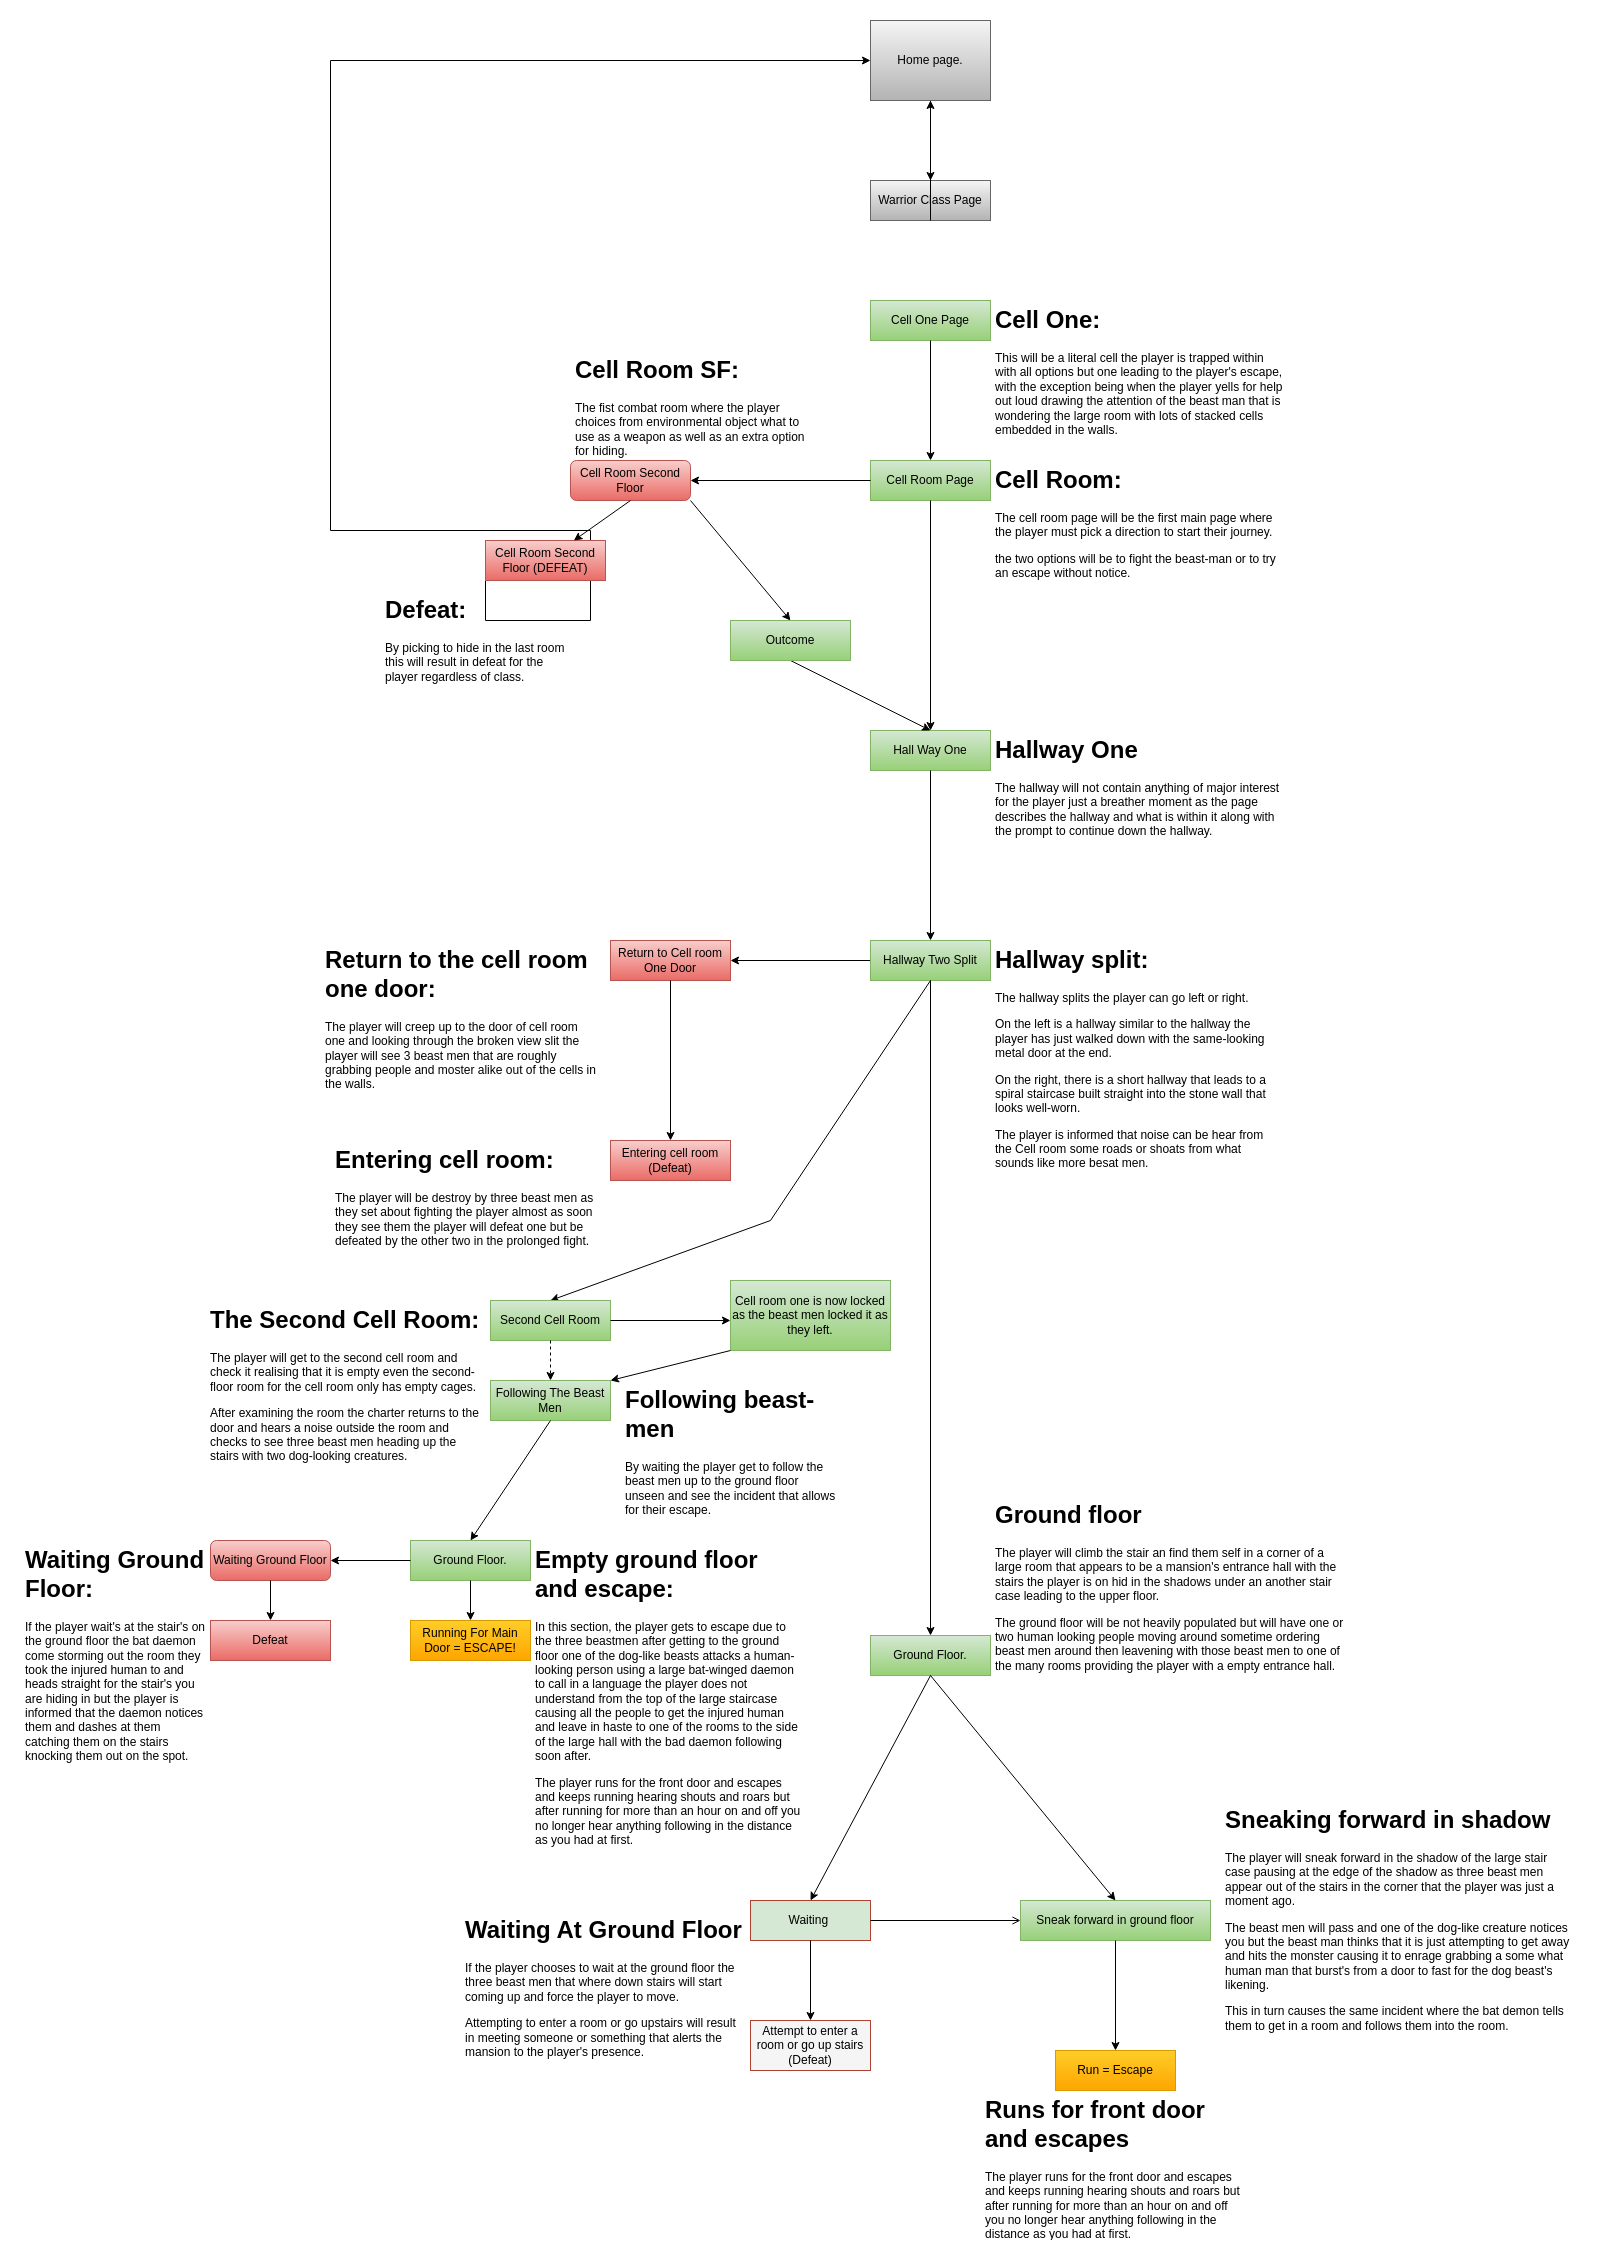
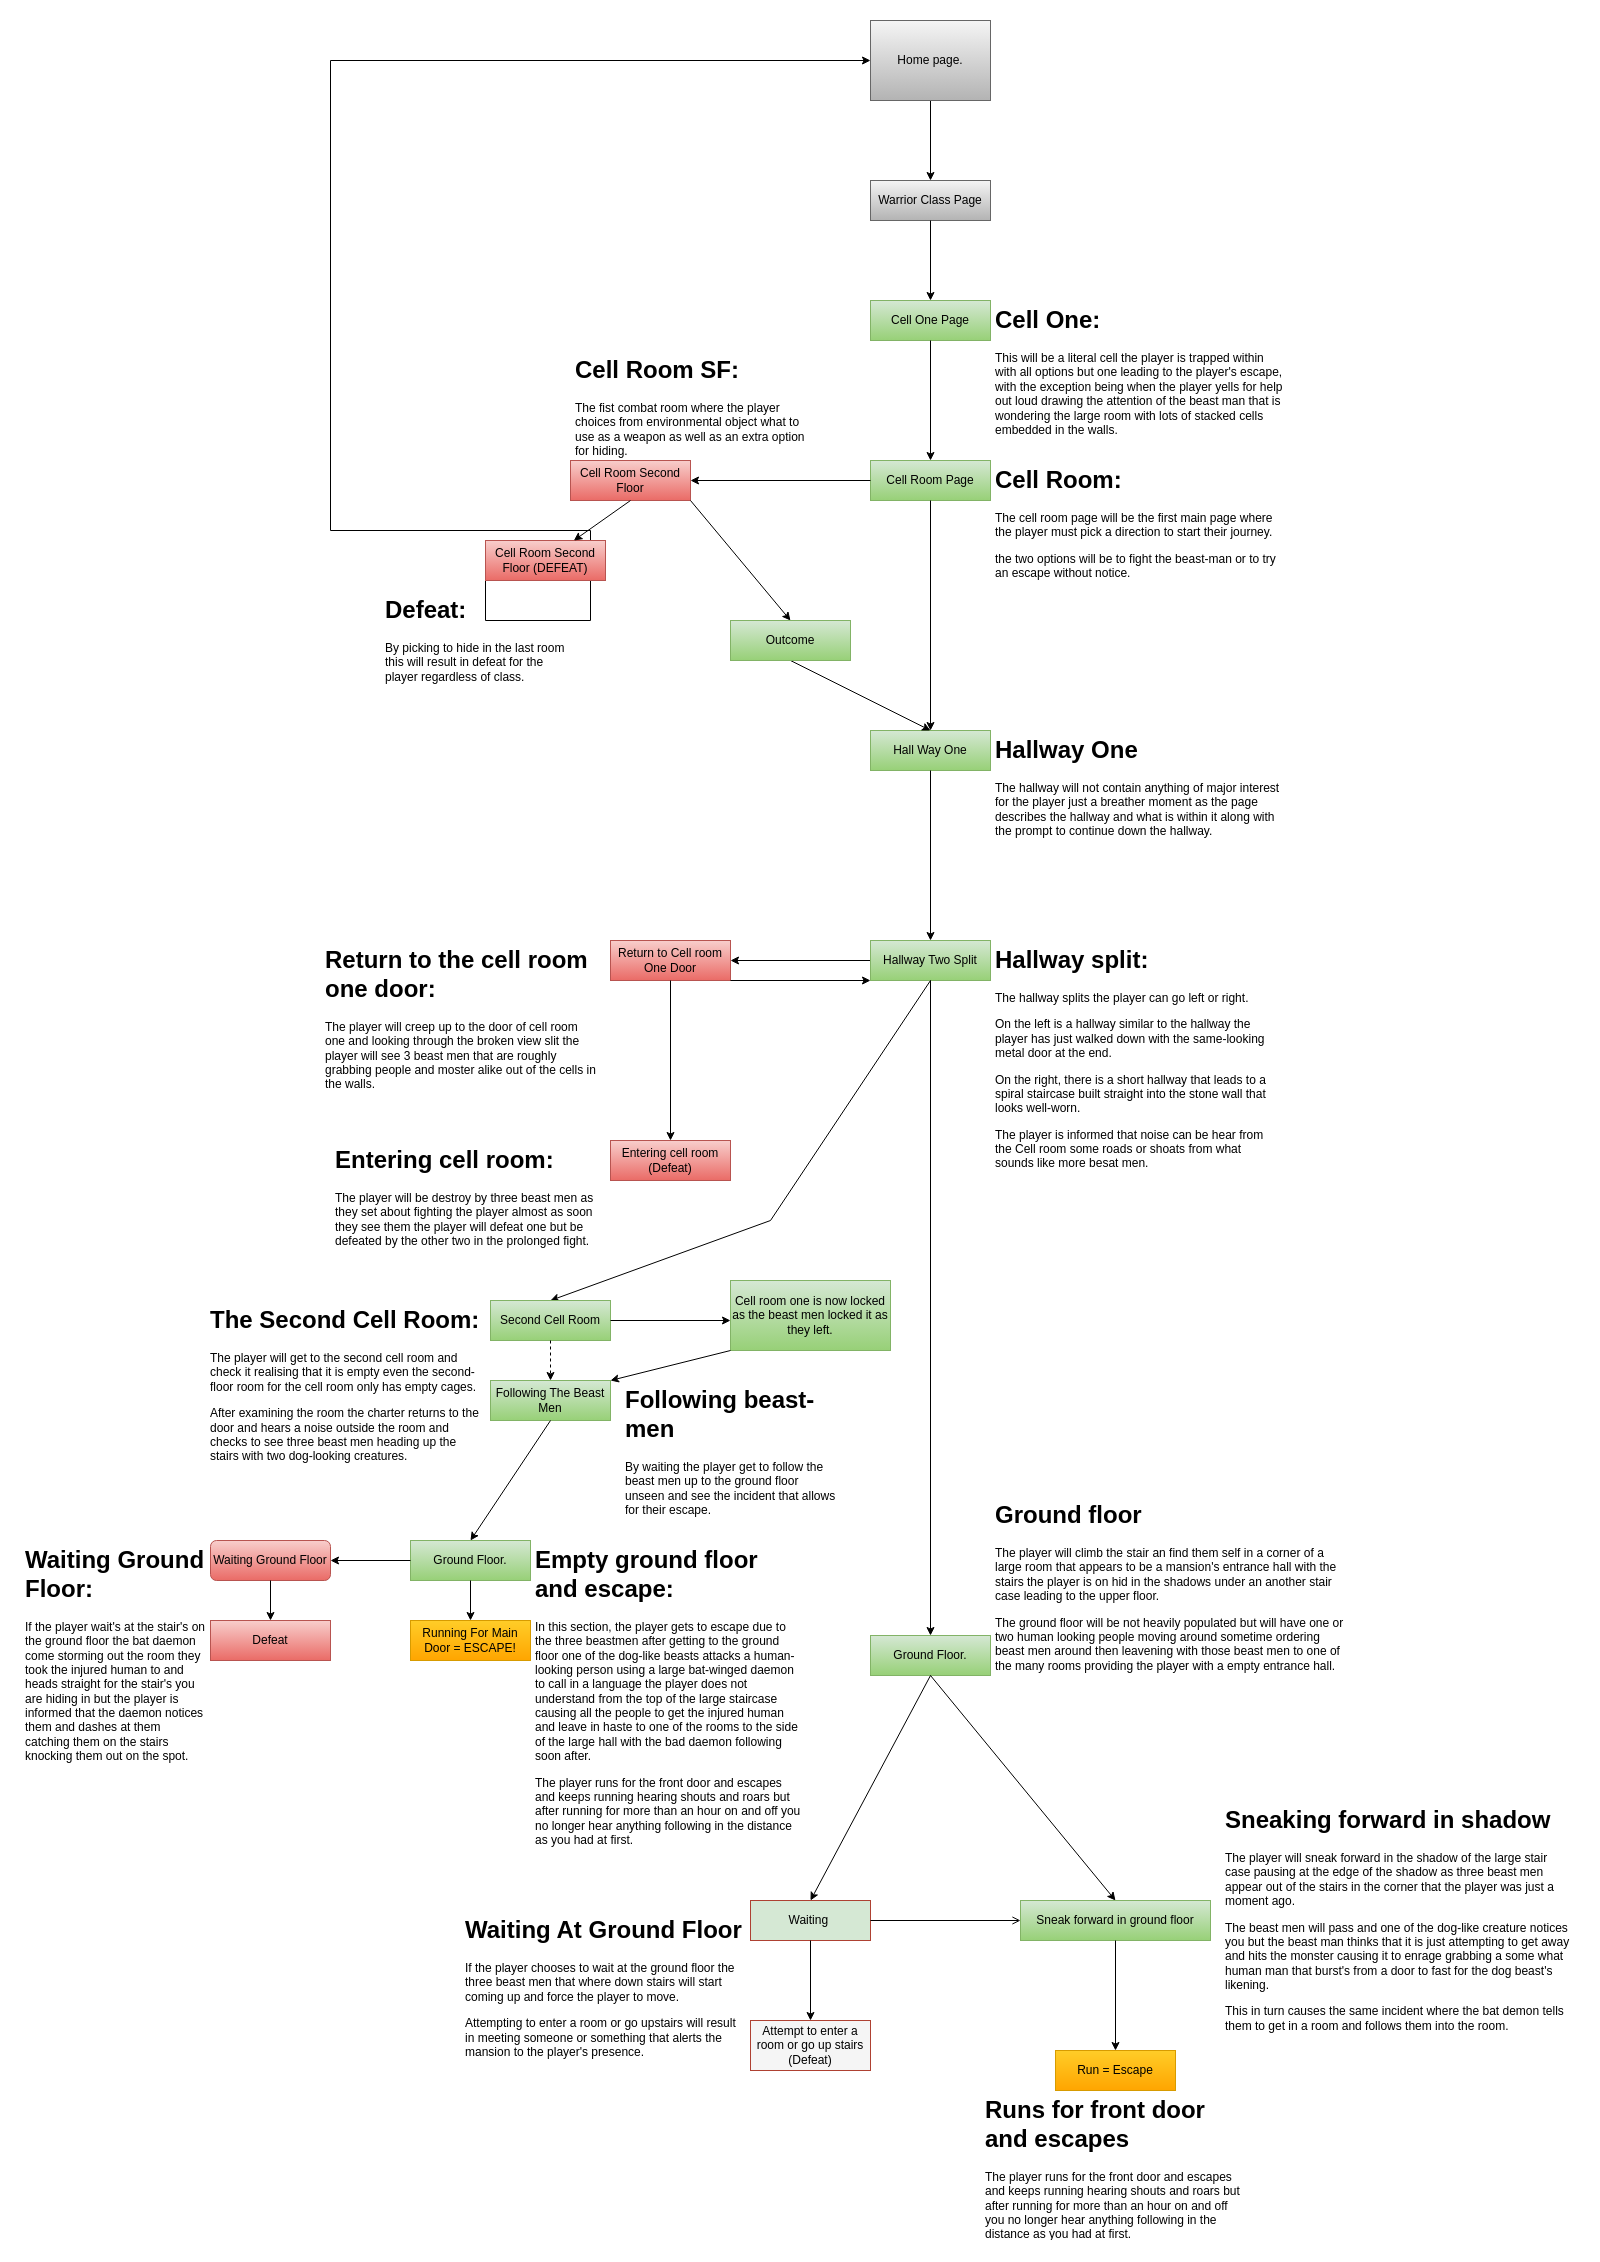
edge "Warrior Class Page" -> "Home page.": now "Warrior Class Page" -> "Cell One Page"
node "Cell Room Second Floor": shape rounded rectangle -> rectangle
edge "Return to Cell room One Door" -> "Hallway Two Split": added
